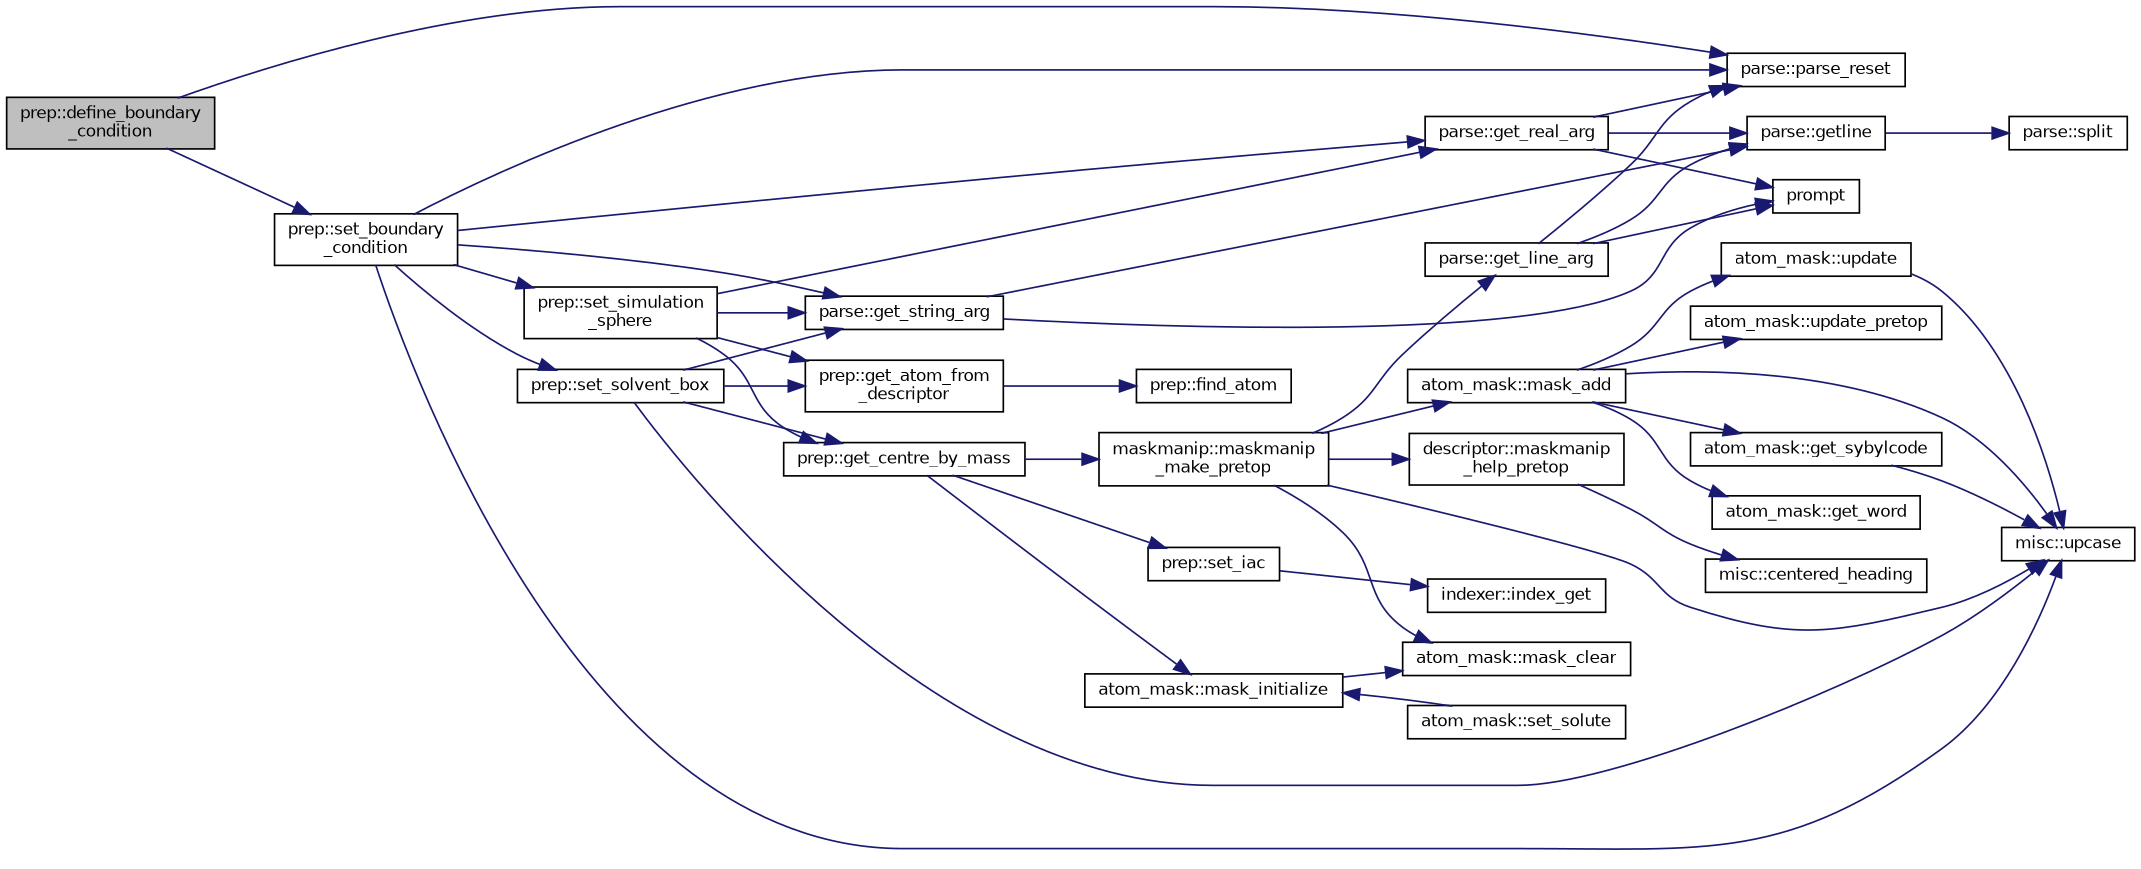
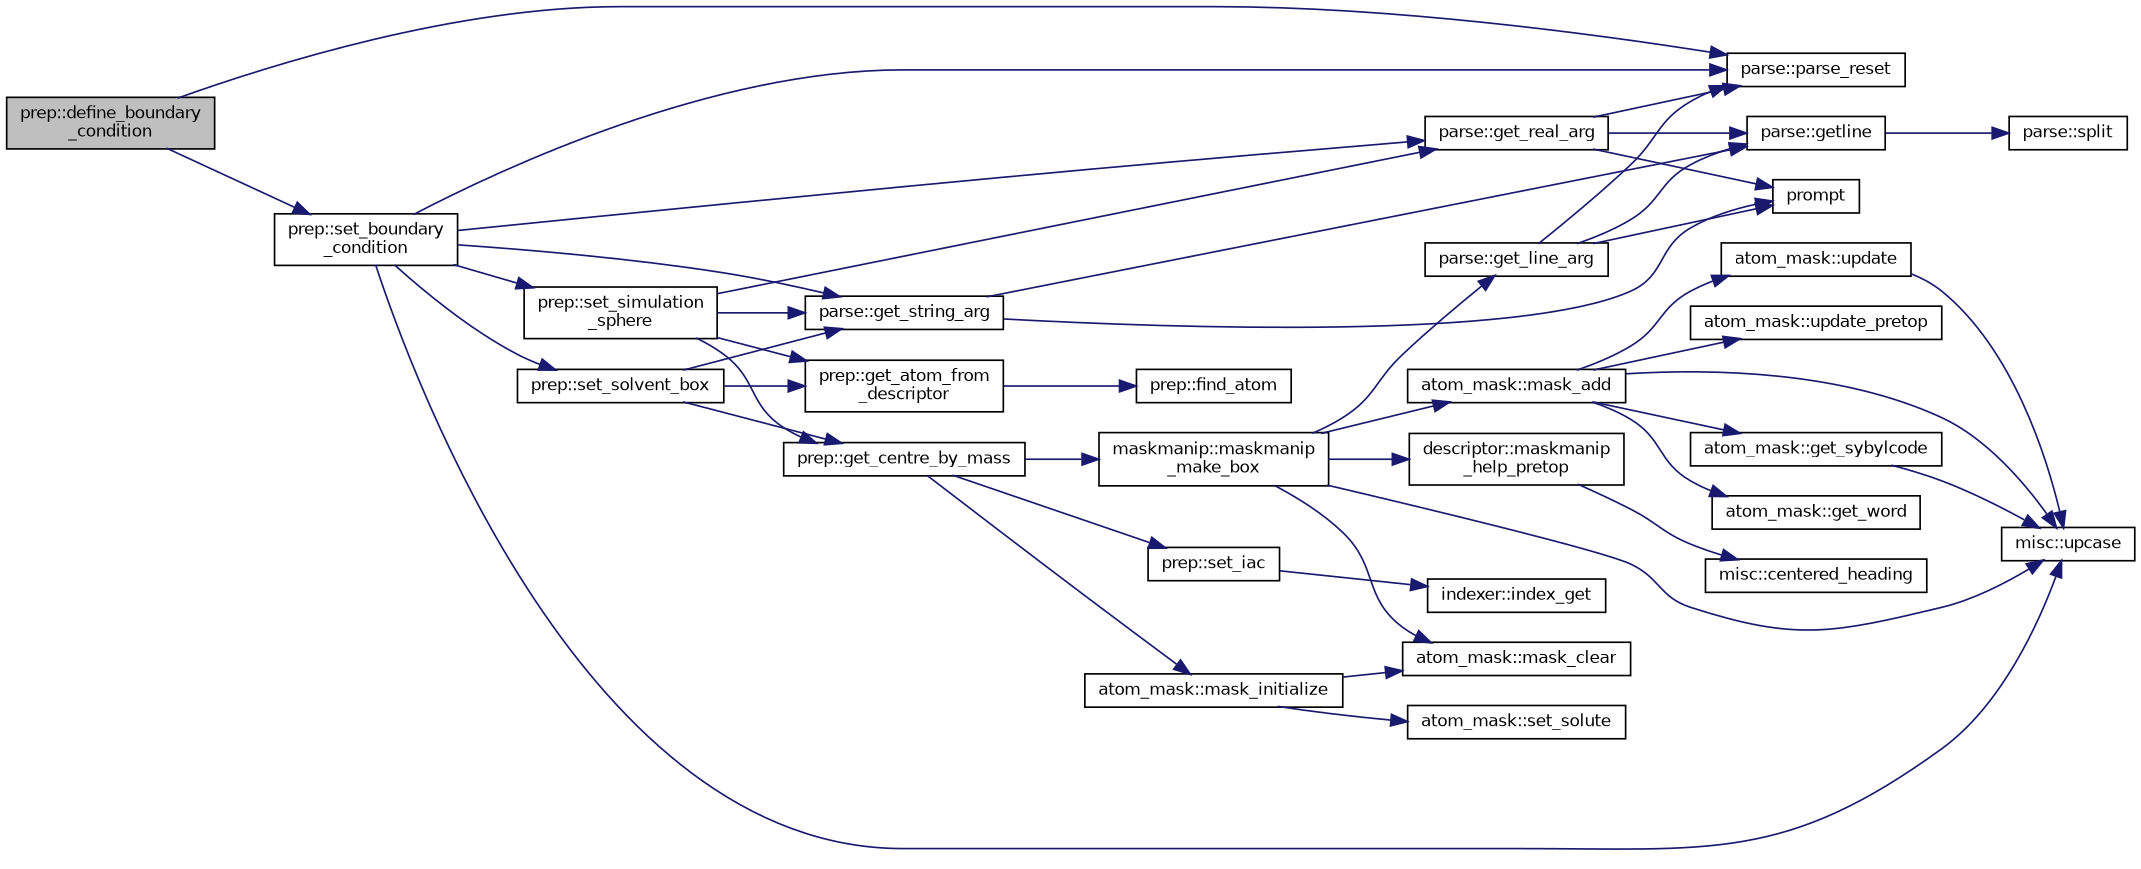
node "maskmanip::maskmanip _make_pretop": label "maskmanip::maskmanip _make_pretop" -> "maskmanip::maskmanip _make_box"
edge "atom_mask::set_solute" -> "atom_mask::mask_initialize": reversed
edge "prep::set_solvent_box" -> "misc::upcase": removed
